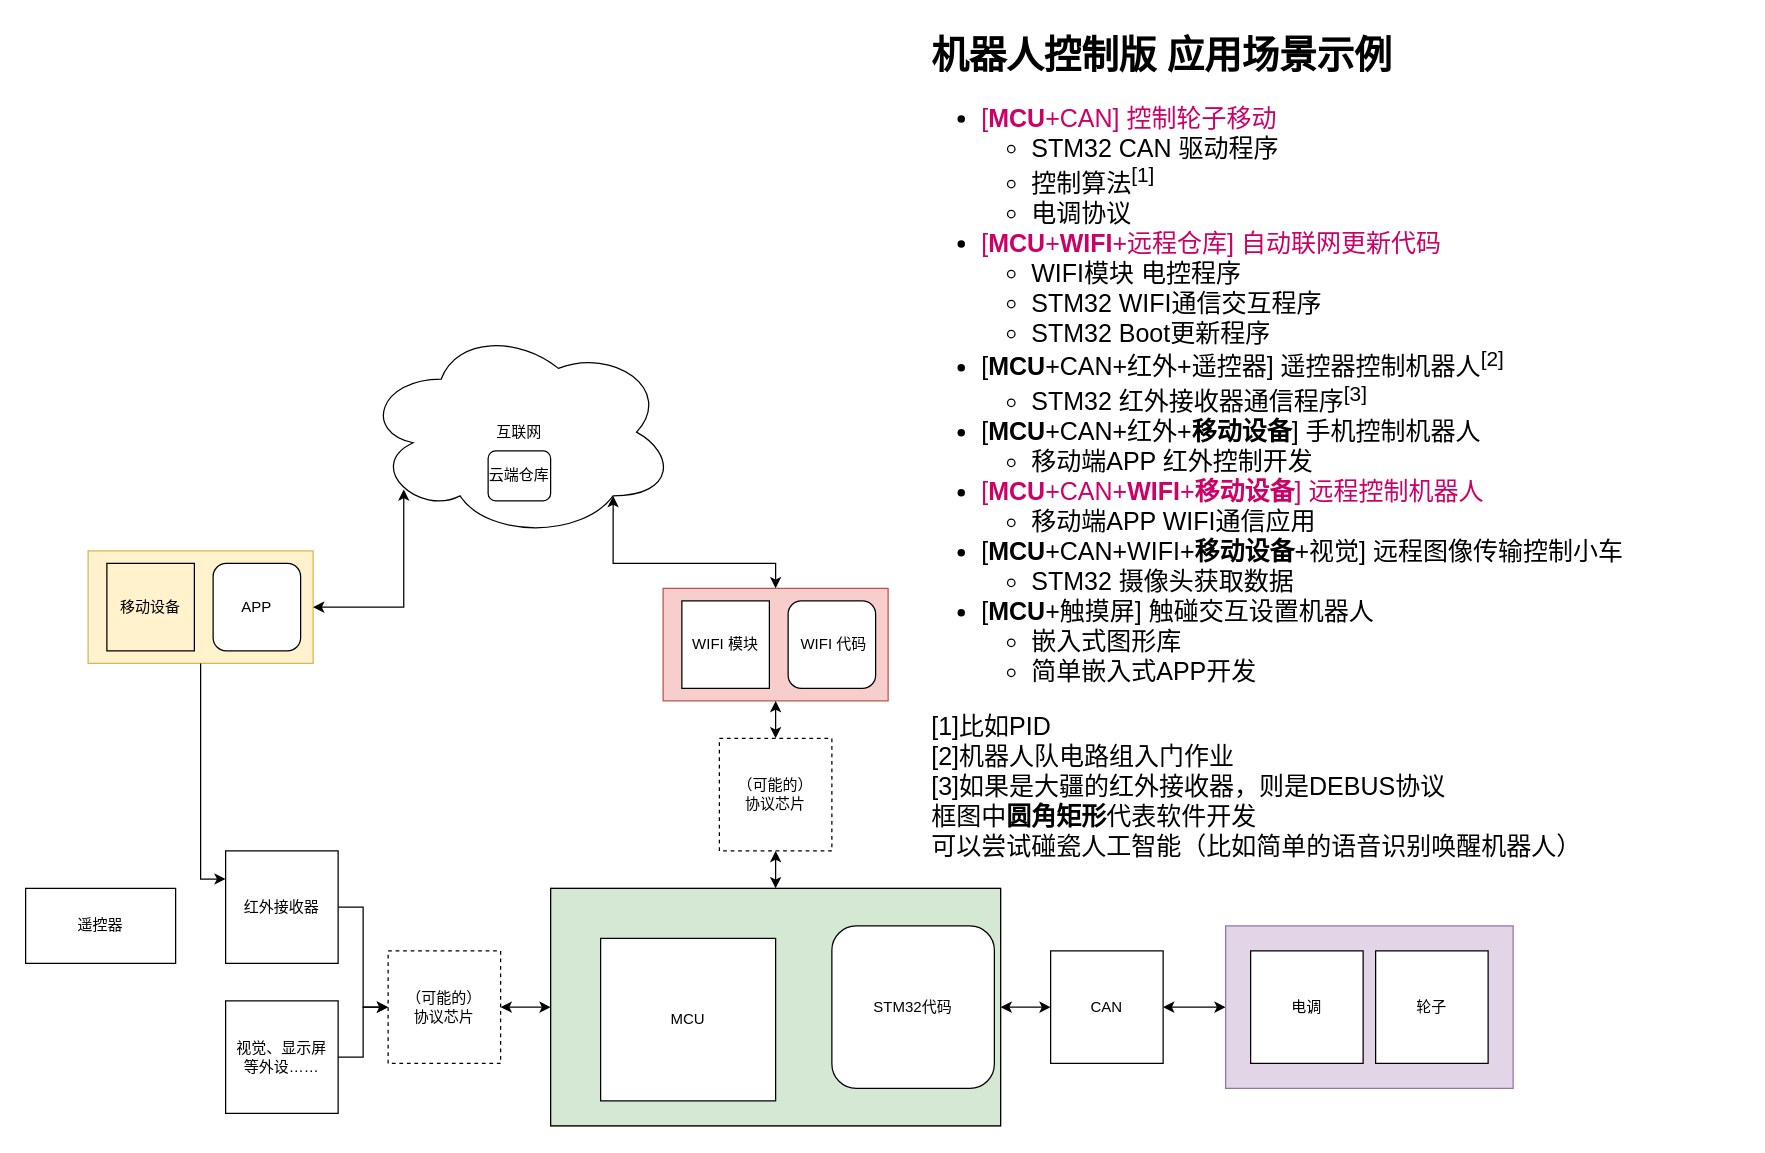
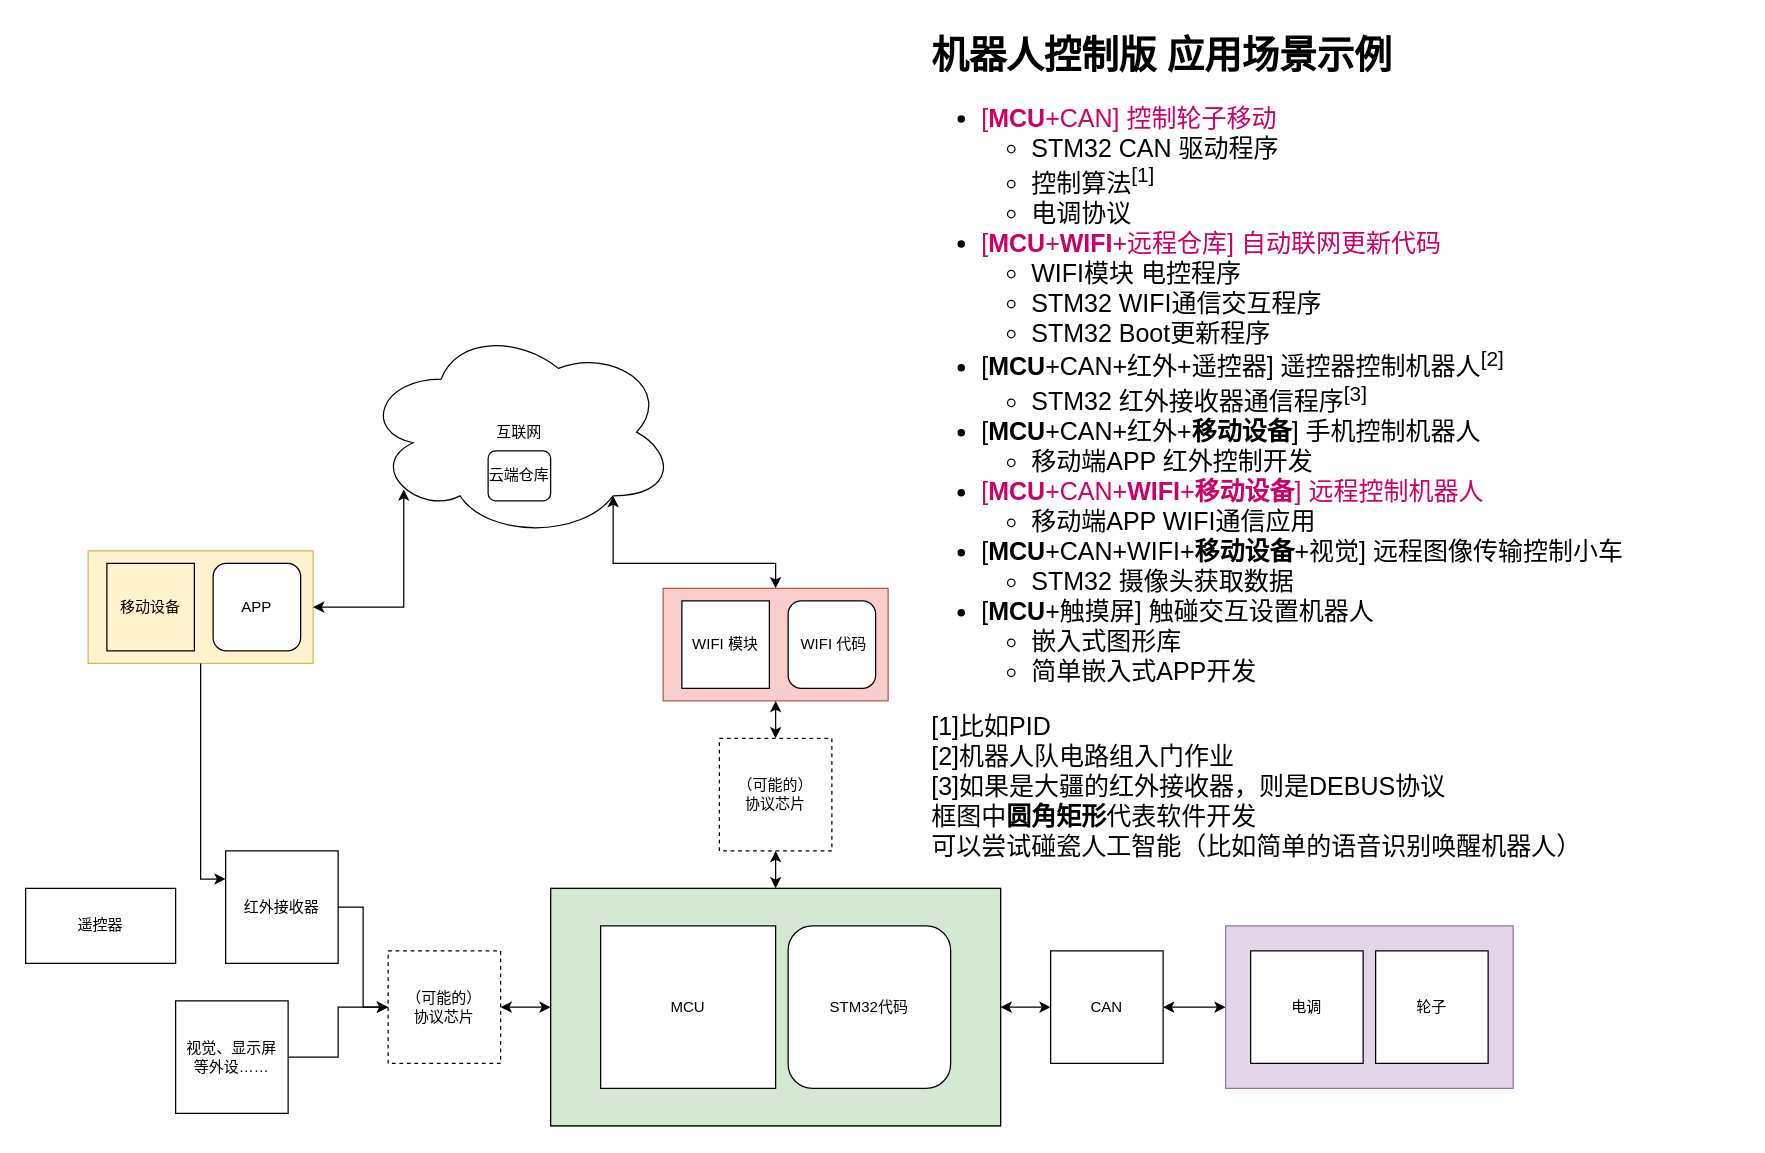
node "STM32代码": moved (913, 1007) -> (869, 1007)
node "MCU": moved (688, 1019) -> (688, 1007)
node "视觉、显示屏 等外设……": moved (282, 1057) -> (232, 1057)
